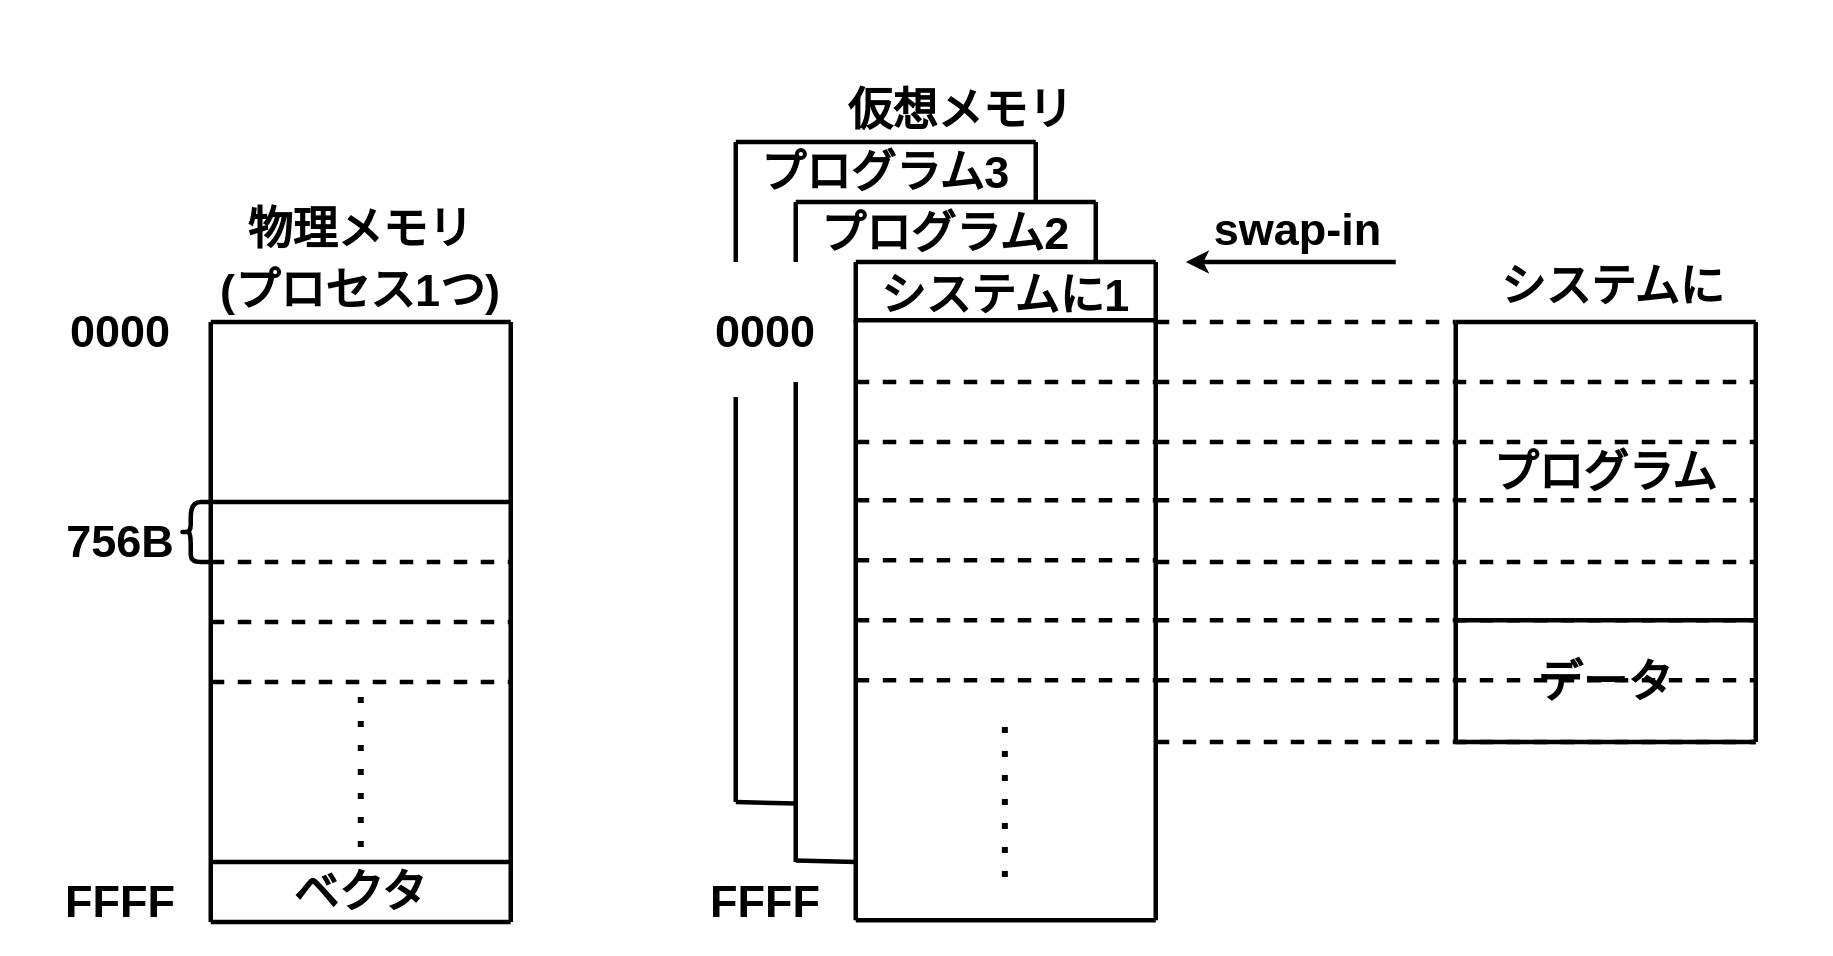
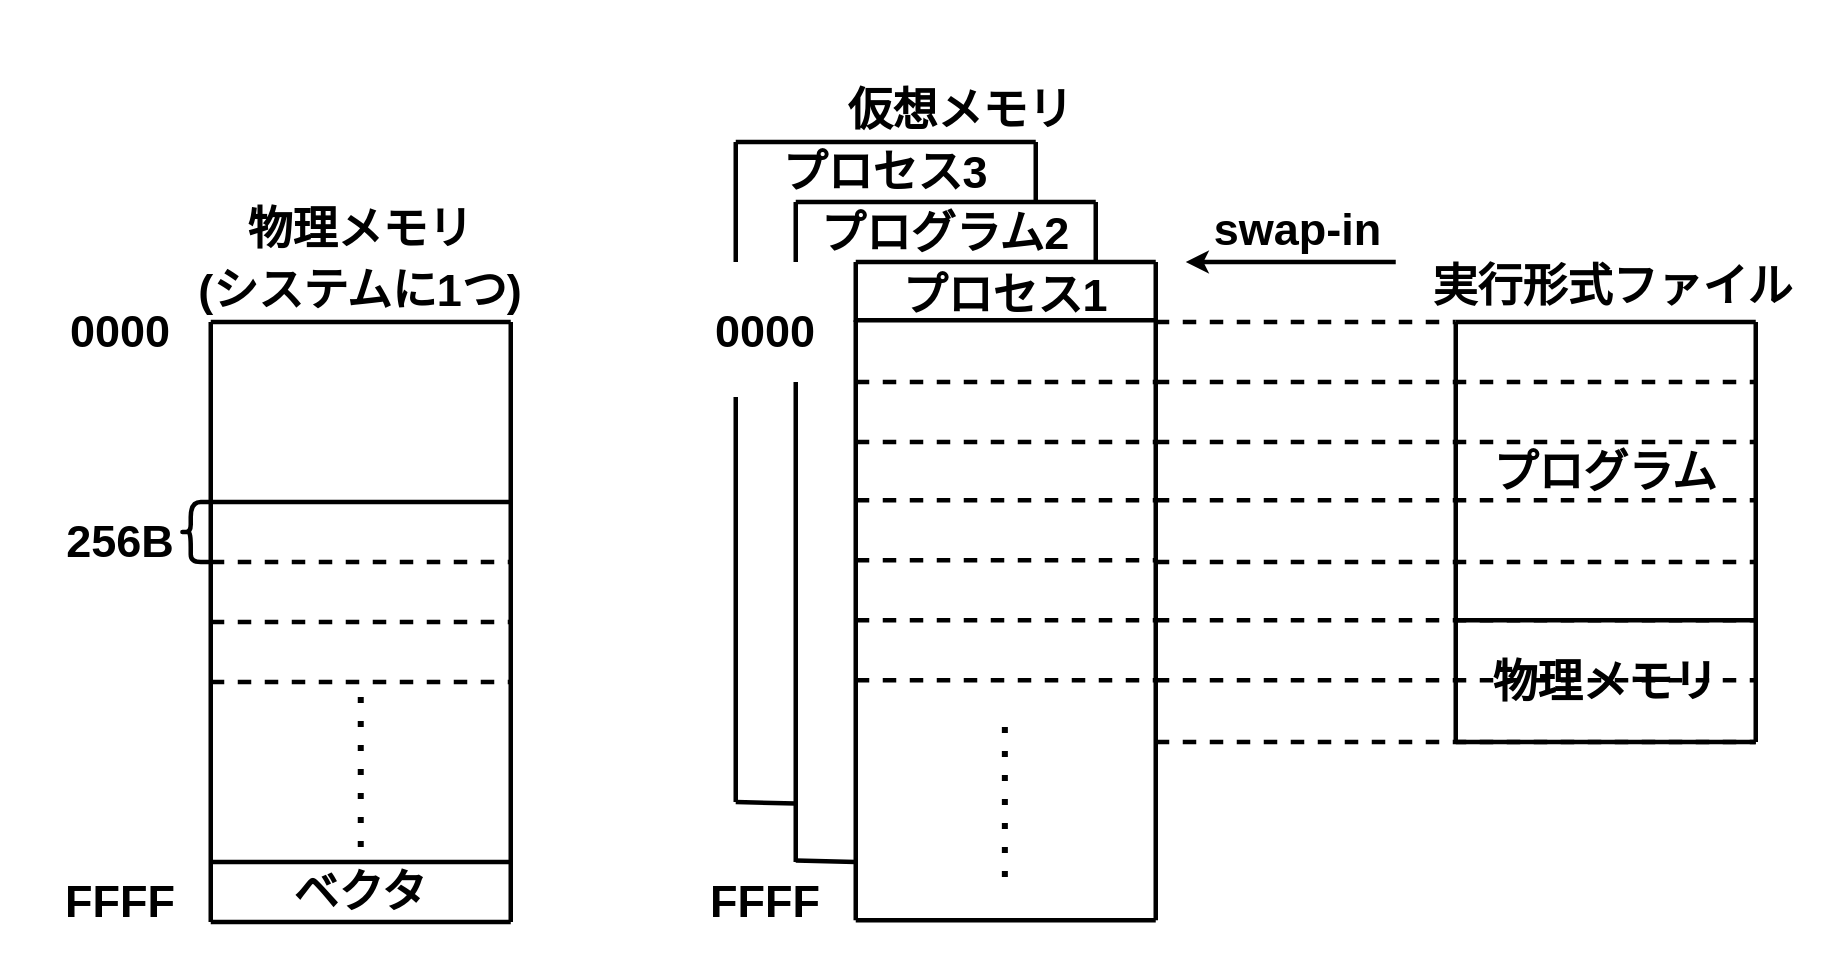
node "プログラム3": label "プログラム3" -> "プロセス3"
node "物理メモリ (プロセス1つ)": label "物理メモリ (プロセス1つ)" -> "物理メモリ (システムに1つ)"
node "システムに": label "システムに" -> "実行形式ファイル"
node "システムに1": label "システムに1" -> "プロセス1"
node "756B": label "756B" -> "256B"
node "データ": label "データ" -> "物理メモリ"
